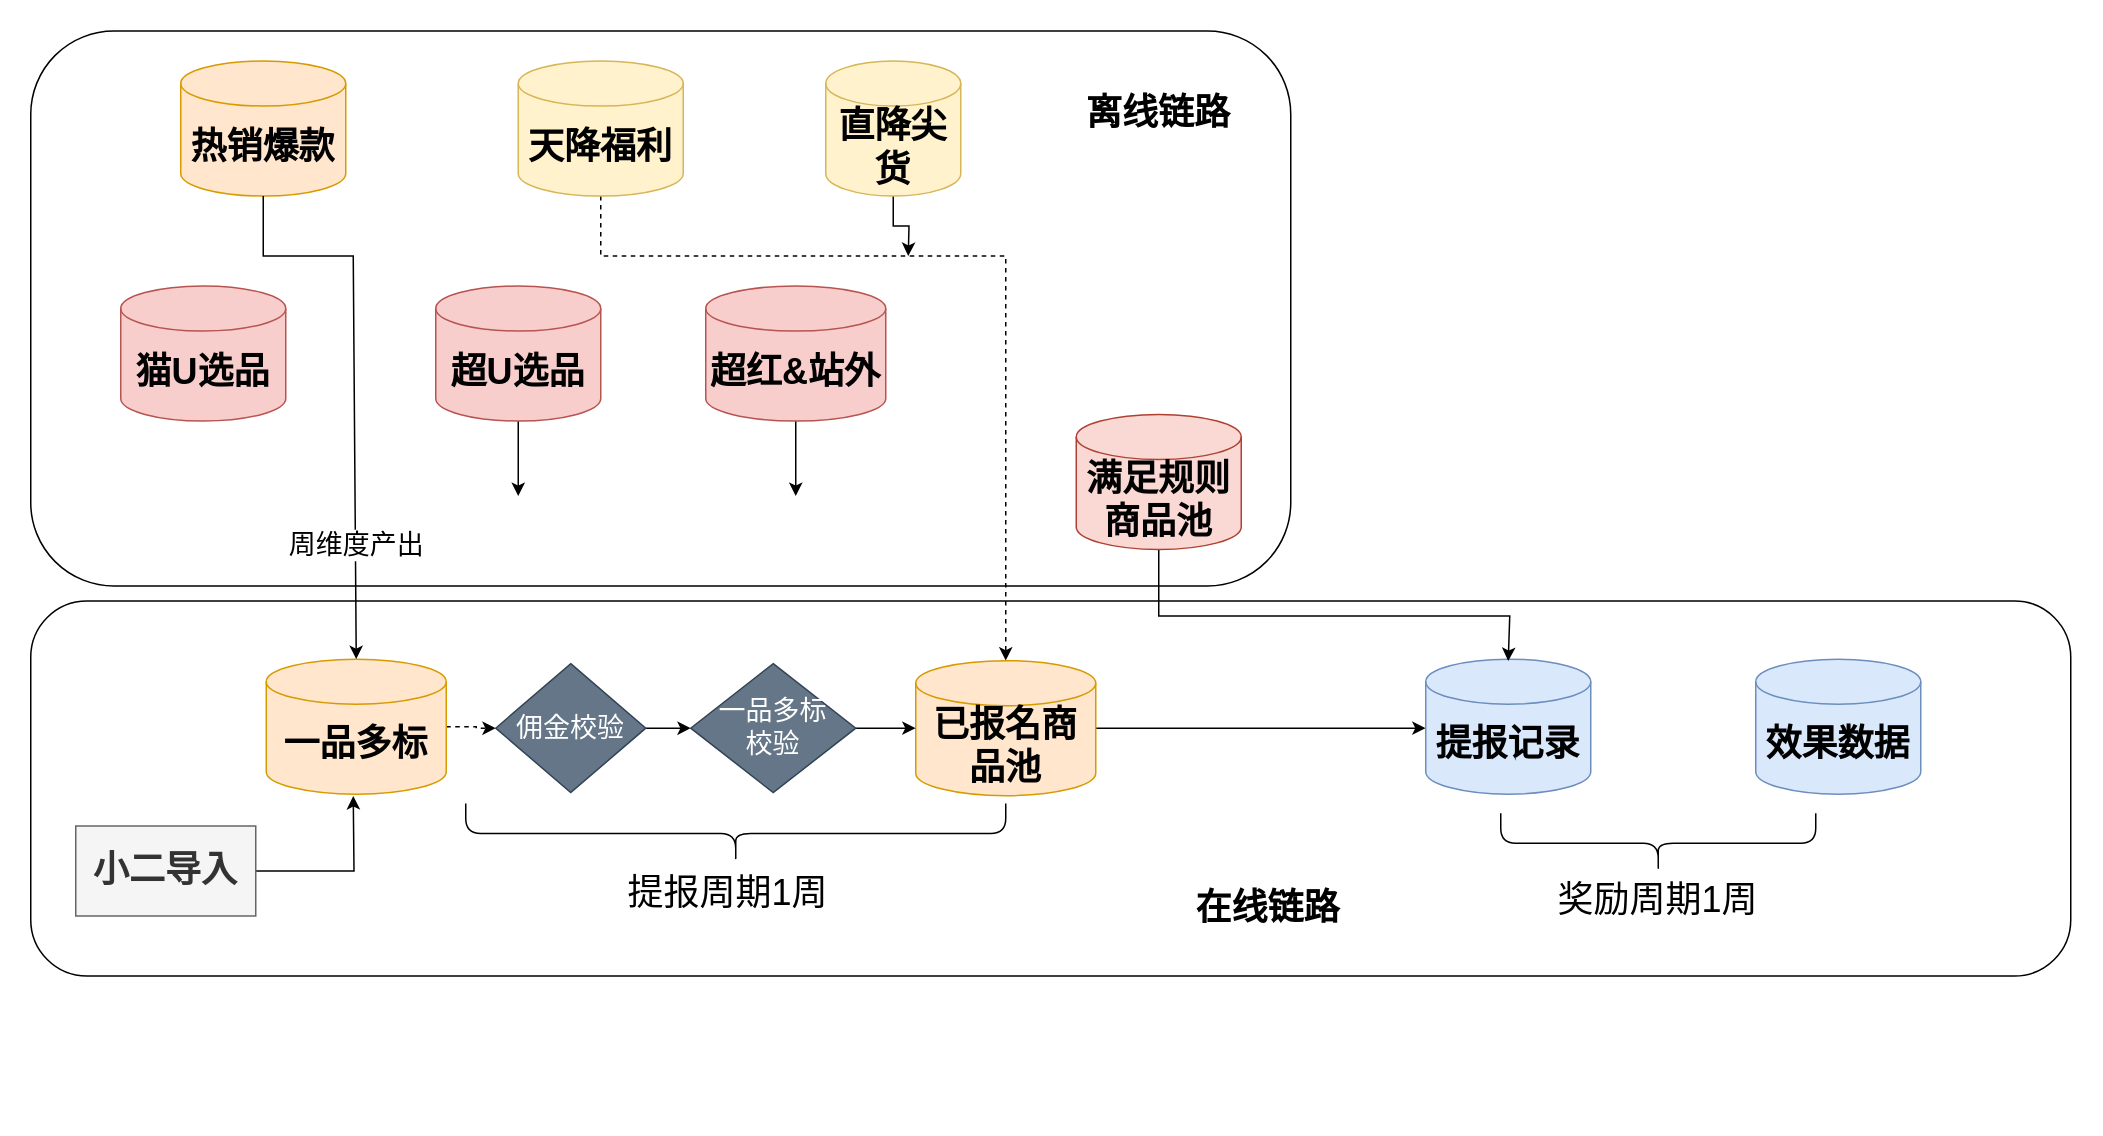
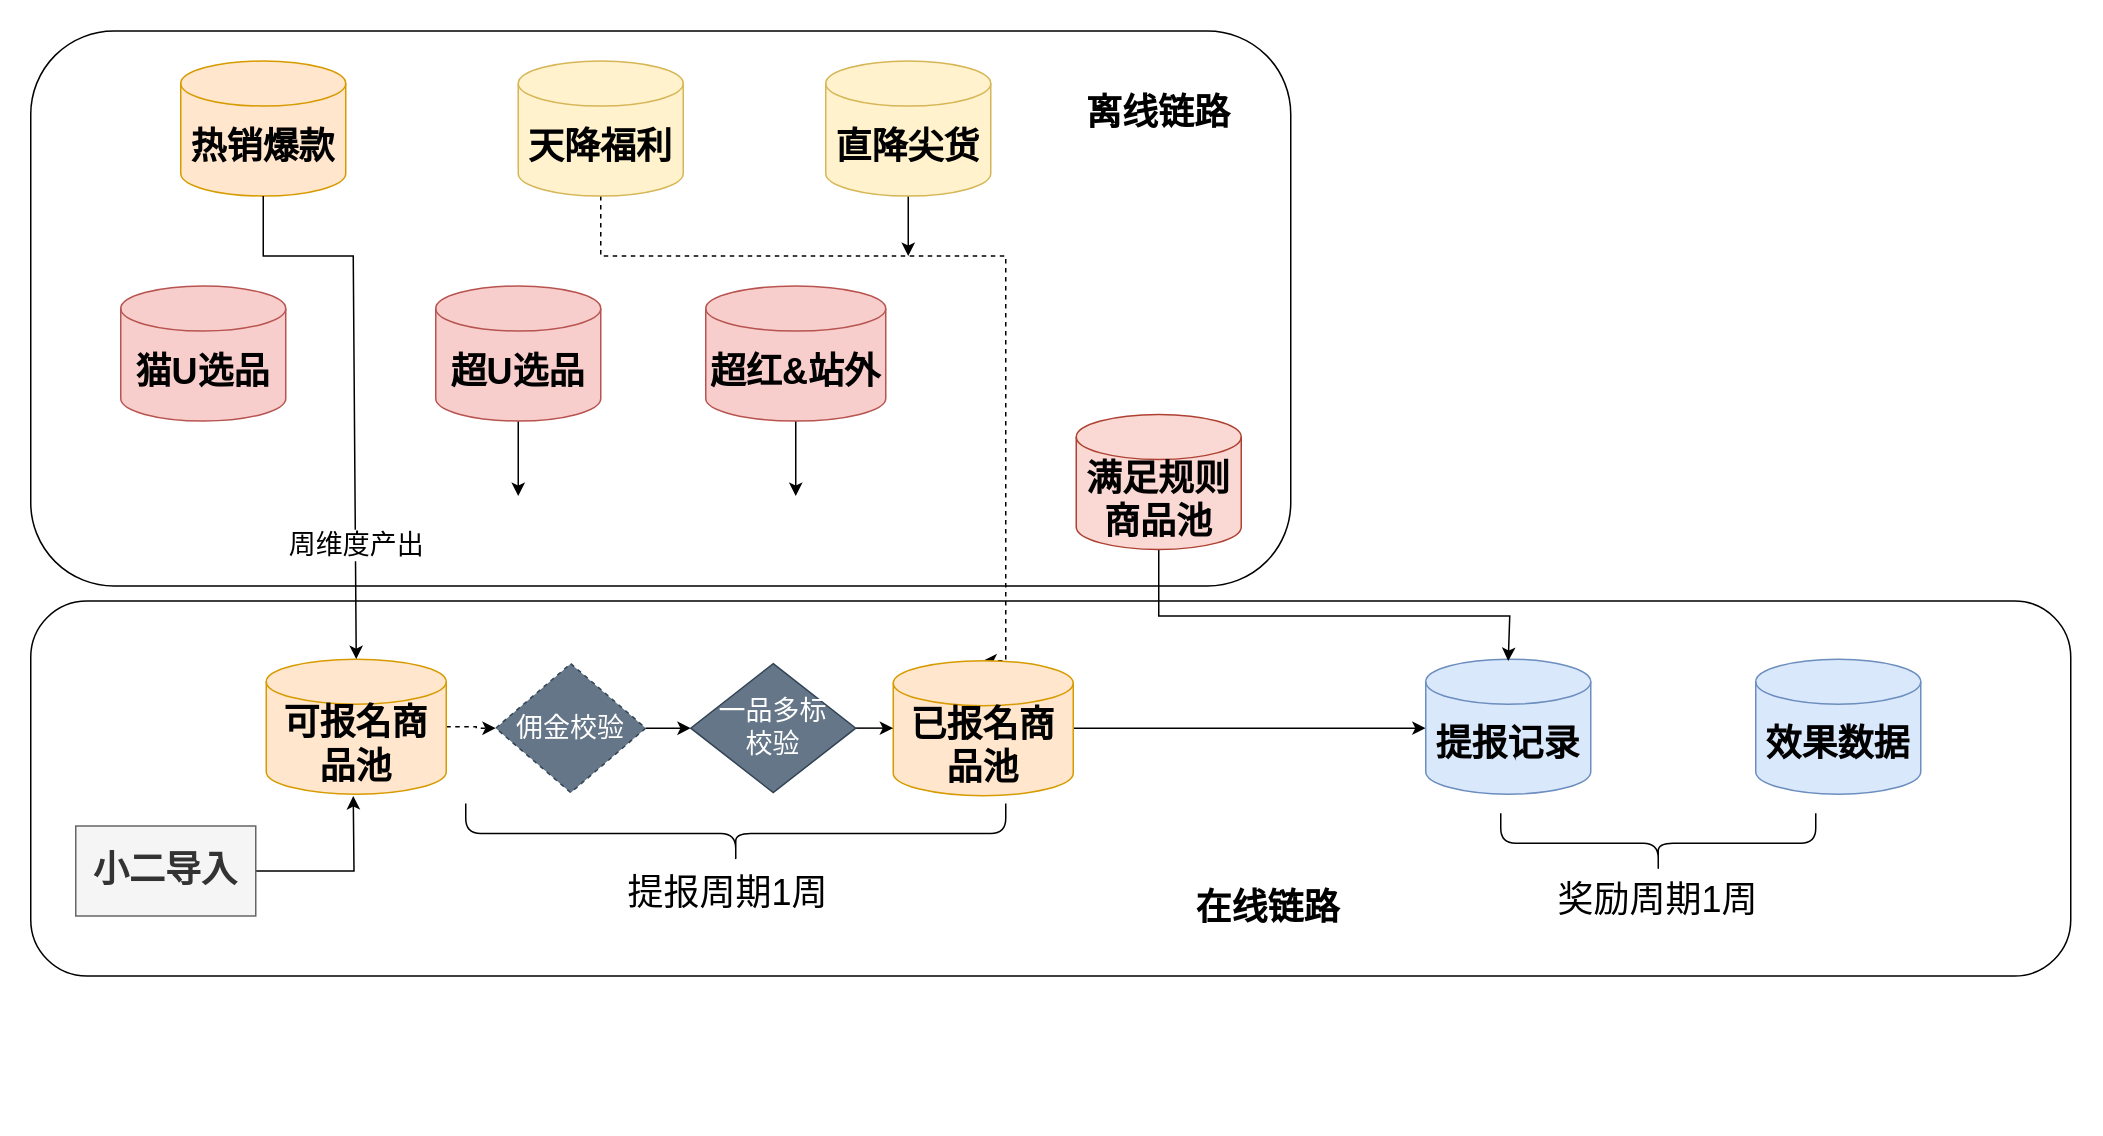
node "直降尖货": size 135x135 -> 165x135
node "佣金校验": style solid -> dashed
node "已报名商品池": moved (1006, 728) -> (983, 728)
node "一品多标": label "一品多标" -> "可报名商品池"
